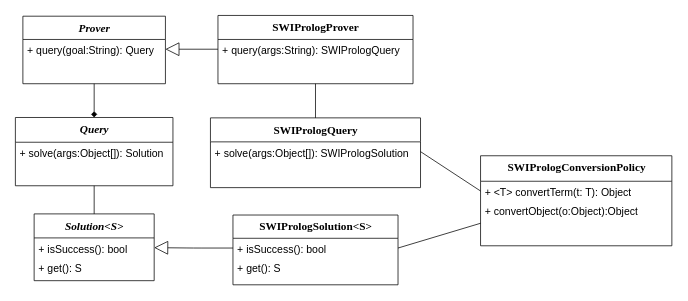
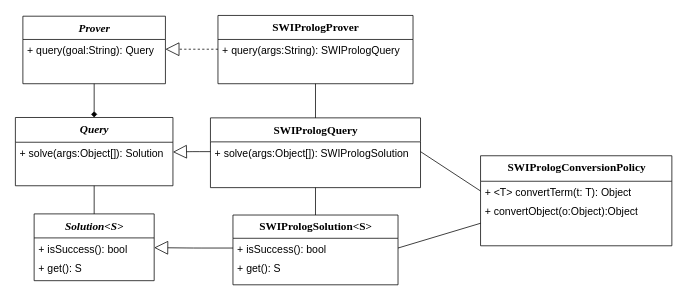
edge "+ query(args:String): SWIPrologQuery" -> "+ query(goal:String): Query": style solid -> dashed
edge "+ solve(args:Object[]): SWIPrologSolution" -> "+ solve(args:Object[]): Solution": added
edge "SWIPrologQuery" -- "SWIPrologSolution<S>": added
